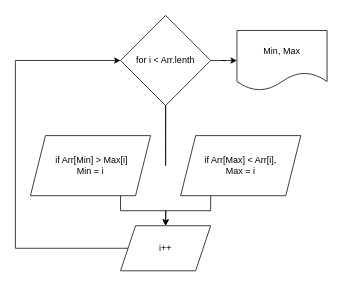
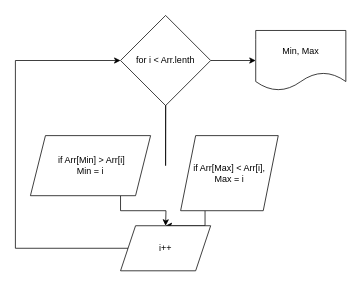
node "Min, Max": moved (282, 60) -> (300, 60)
node "if Arr[Min] > Max[i] Min = i": label "if Arr[Min] > Max[i] Min = i" -> "if Arr[Min] > Arr[i] Min = i"
node "if Arr[Max] < Arr[i], Max = i": size 120x60 -> 98x75
